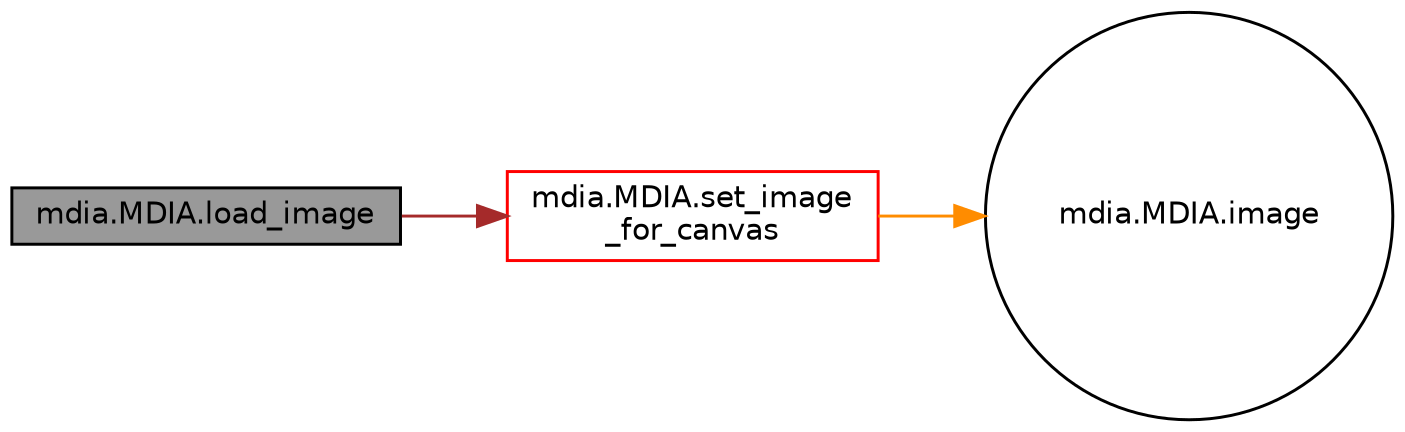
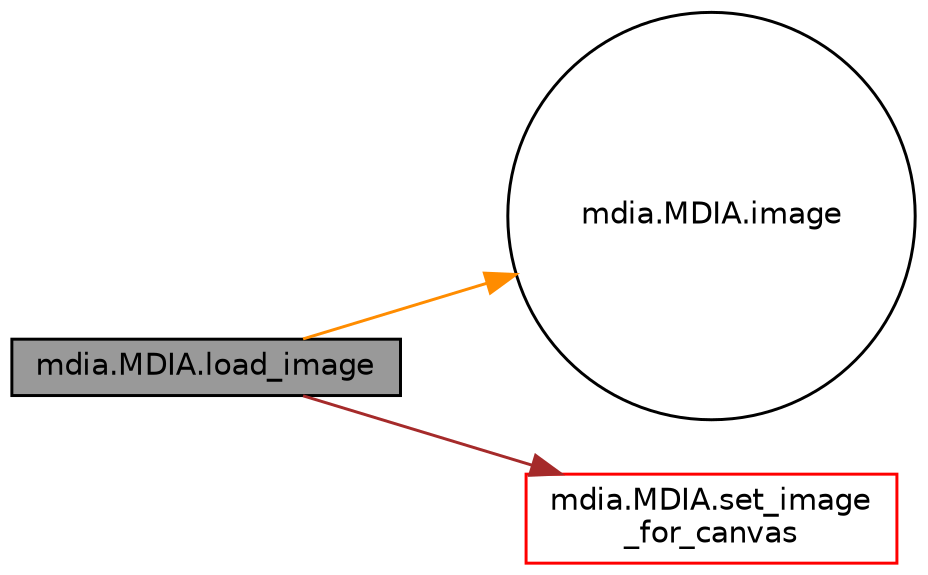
edge "mdia.MDIA.set_image _for_canvas" -> "mdia.MDIA.image": now "mdia.MDIA.load_image" -> "mdia.MDIA.image"
